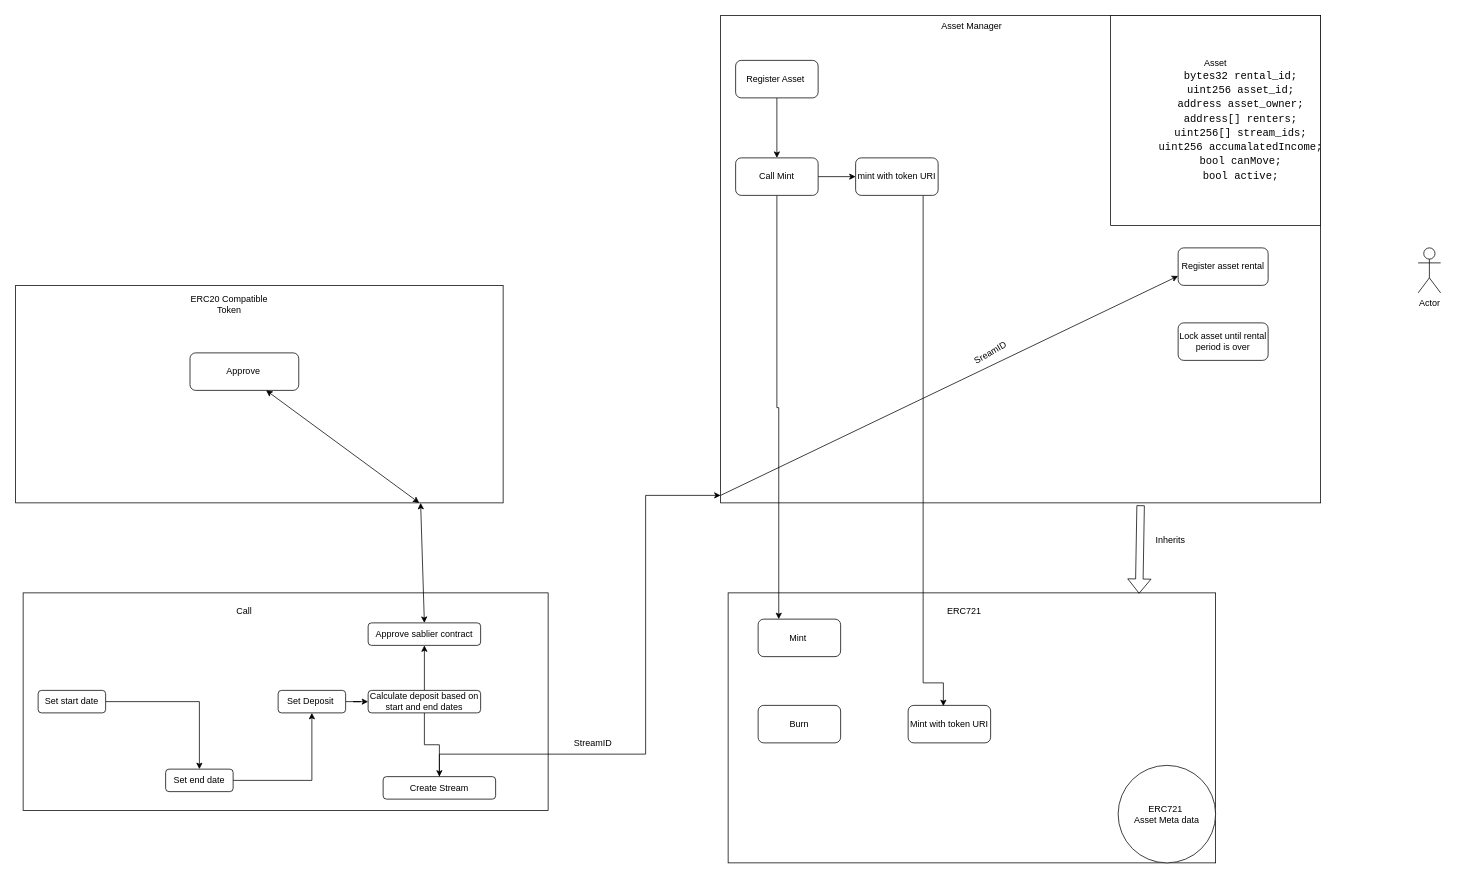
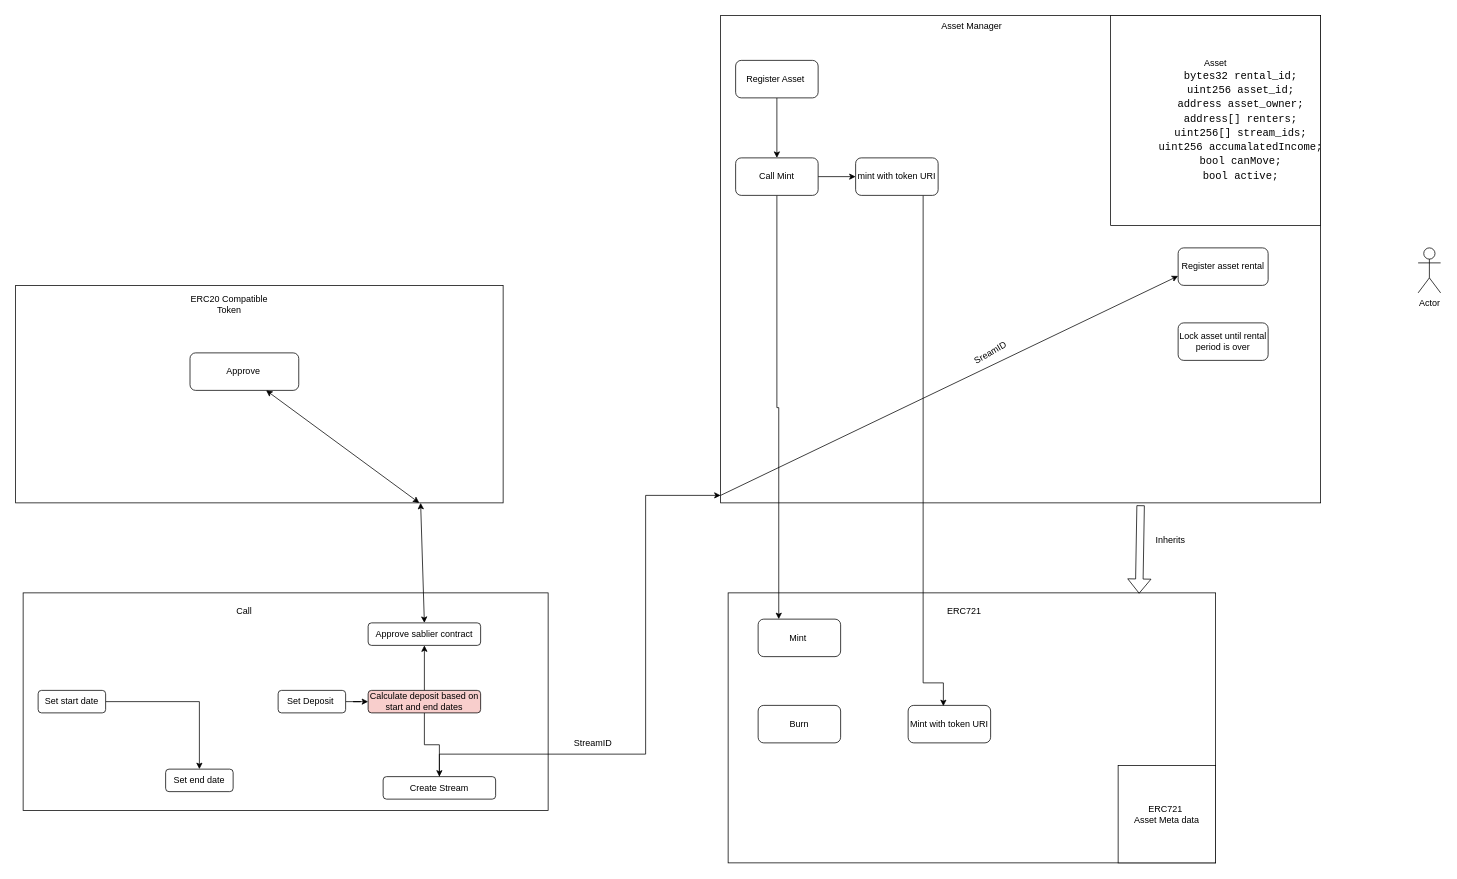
node "Calculate deposit based on start and end dates": fillcolor #ffffff -> #f8cecc
edge "Set end date" -> "Set Deposit": removed
node "ERC721 Asset Meta data": shape ellipse -> rectangle
